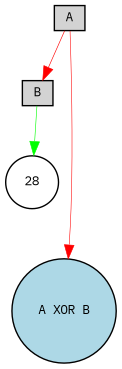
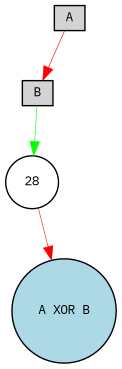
edge "A" -> "A XOR B": now "28" -> "A XOR B"
